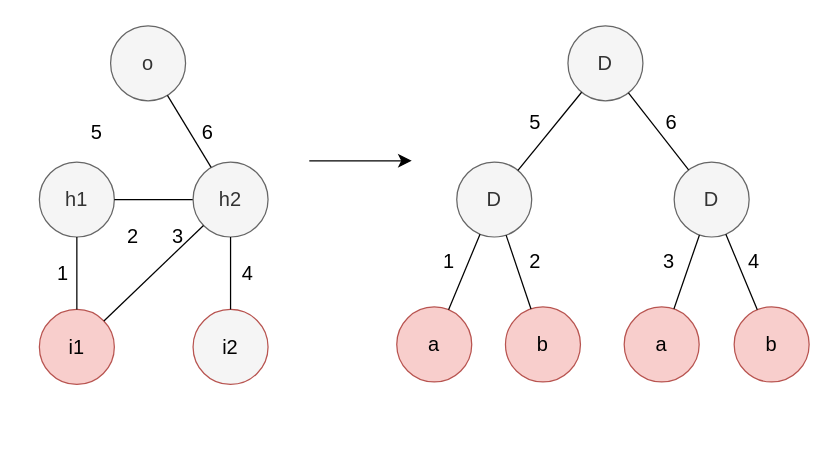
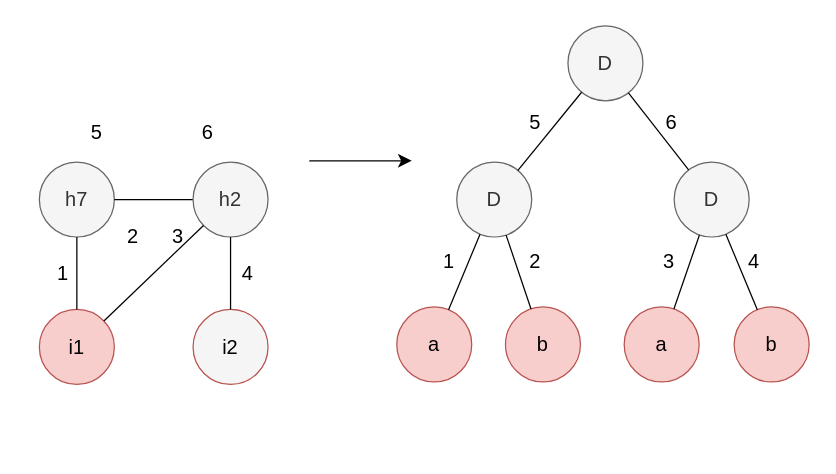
node "o": removed
edge "o" -- "h2": removed
node "h1": label "h1" -> "h7"
